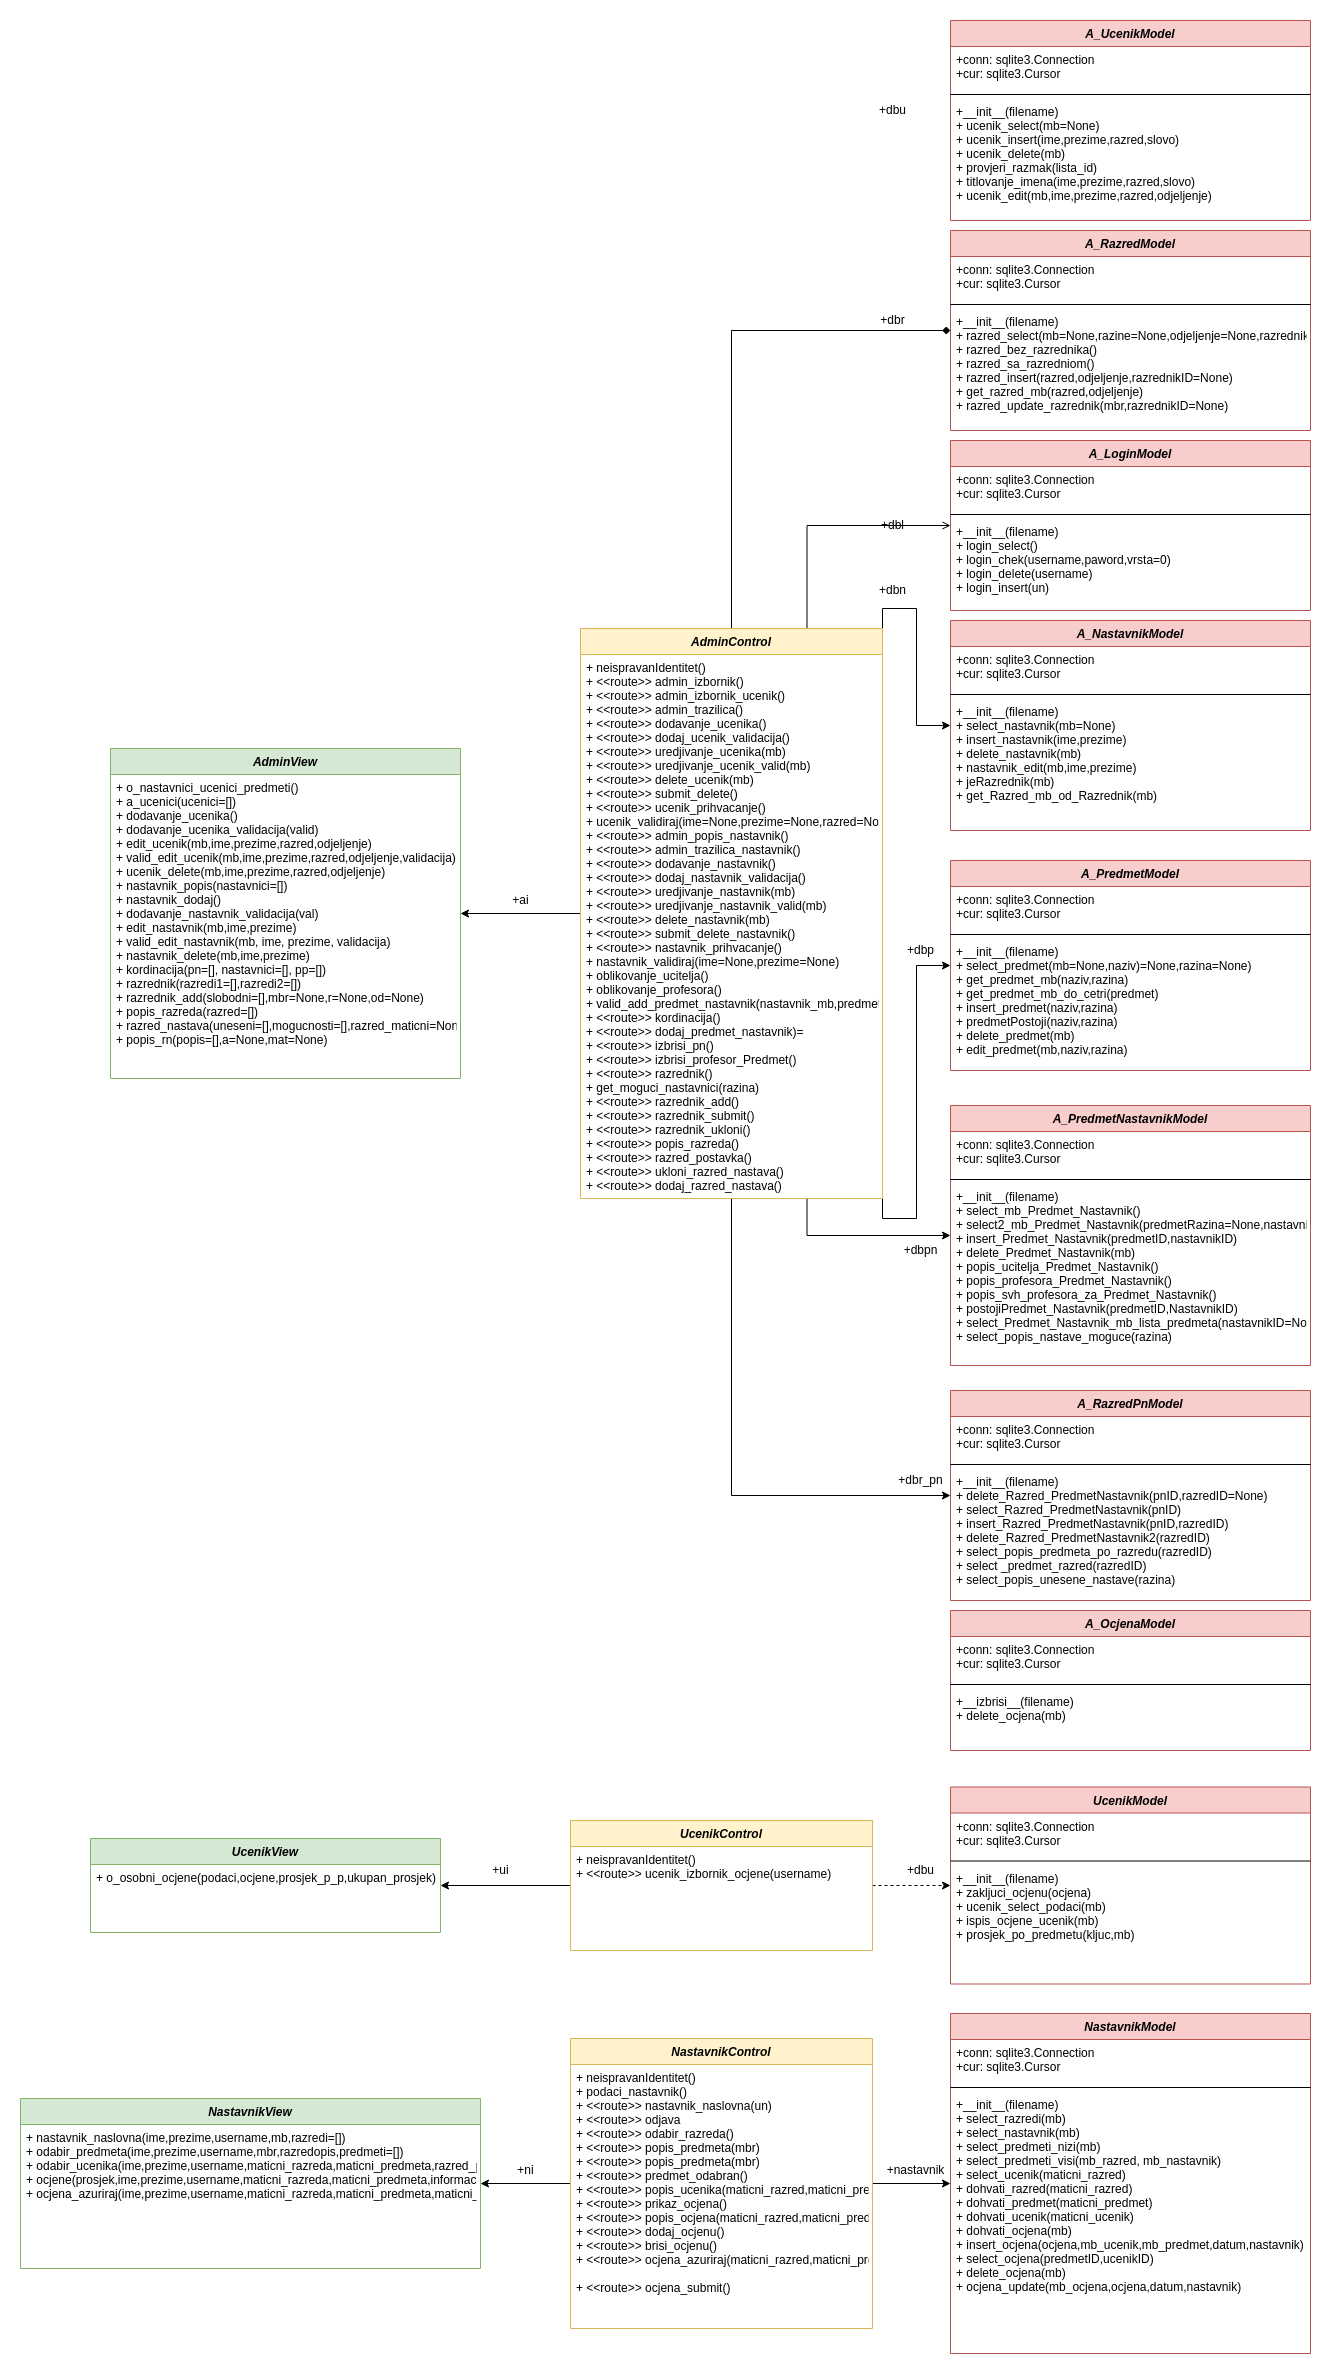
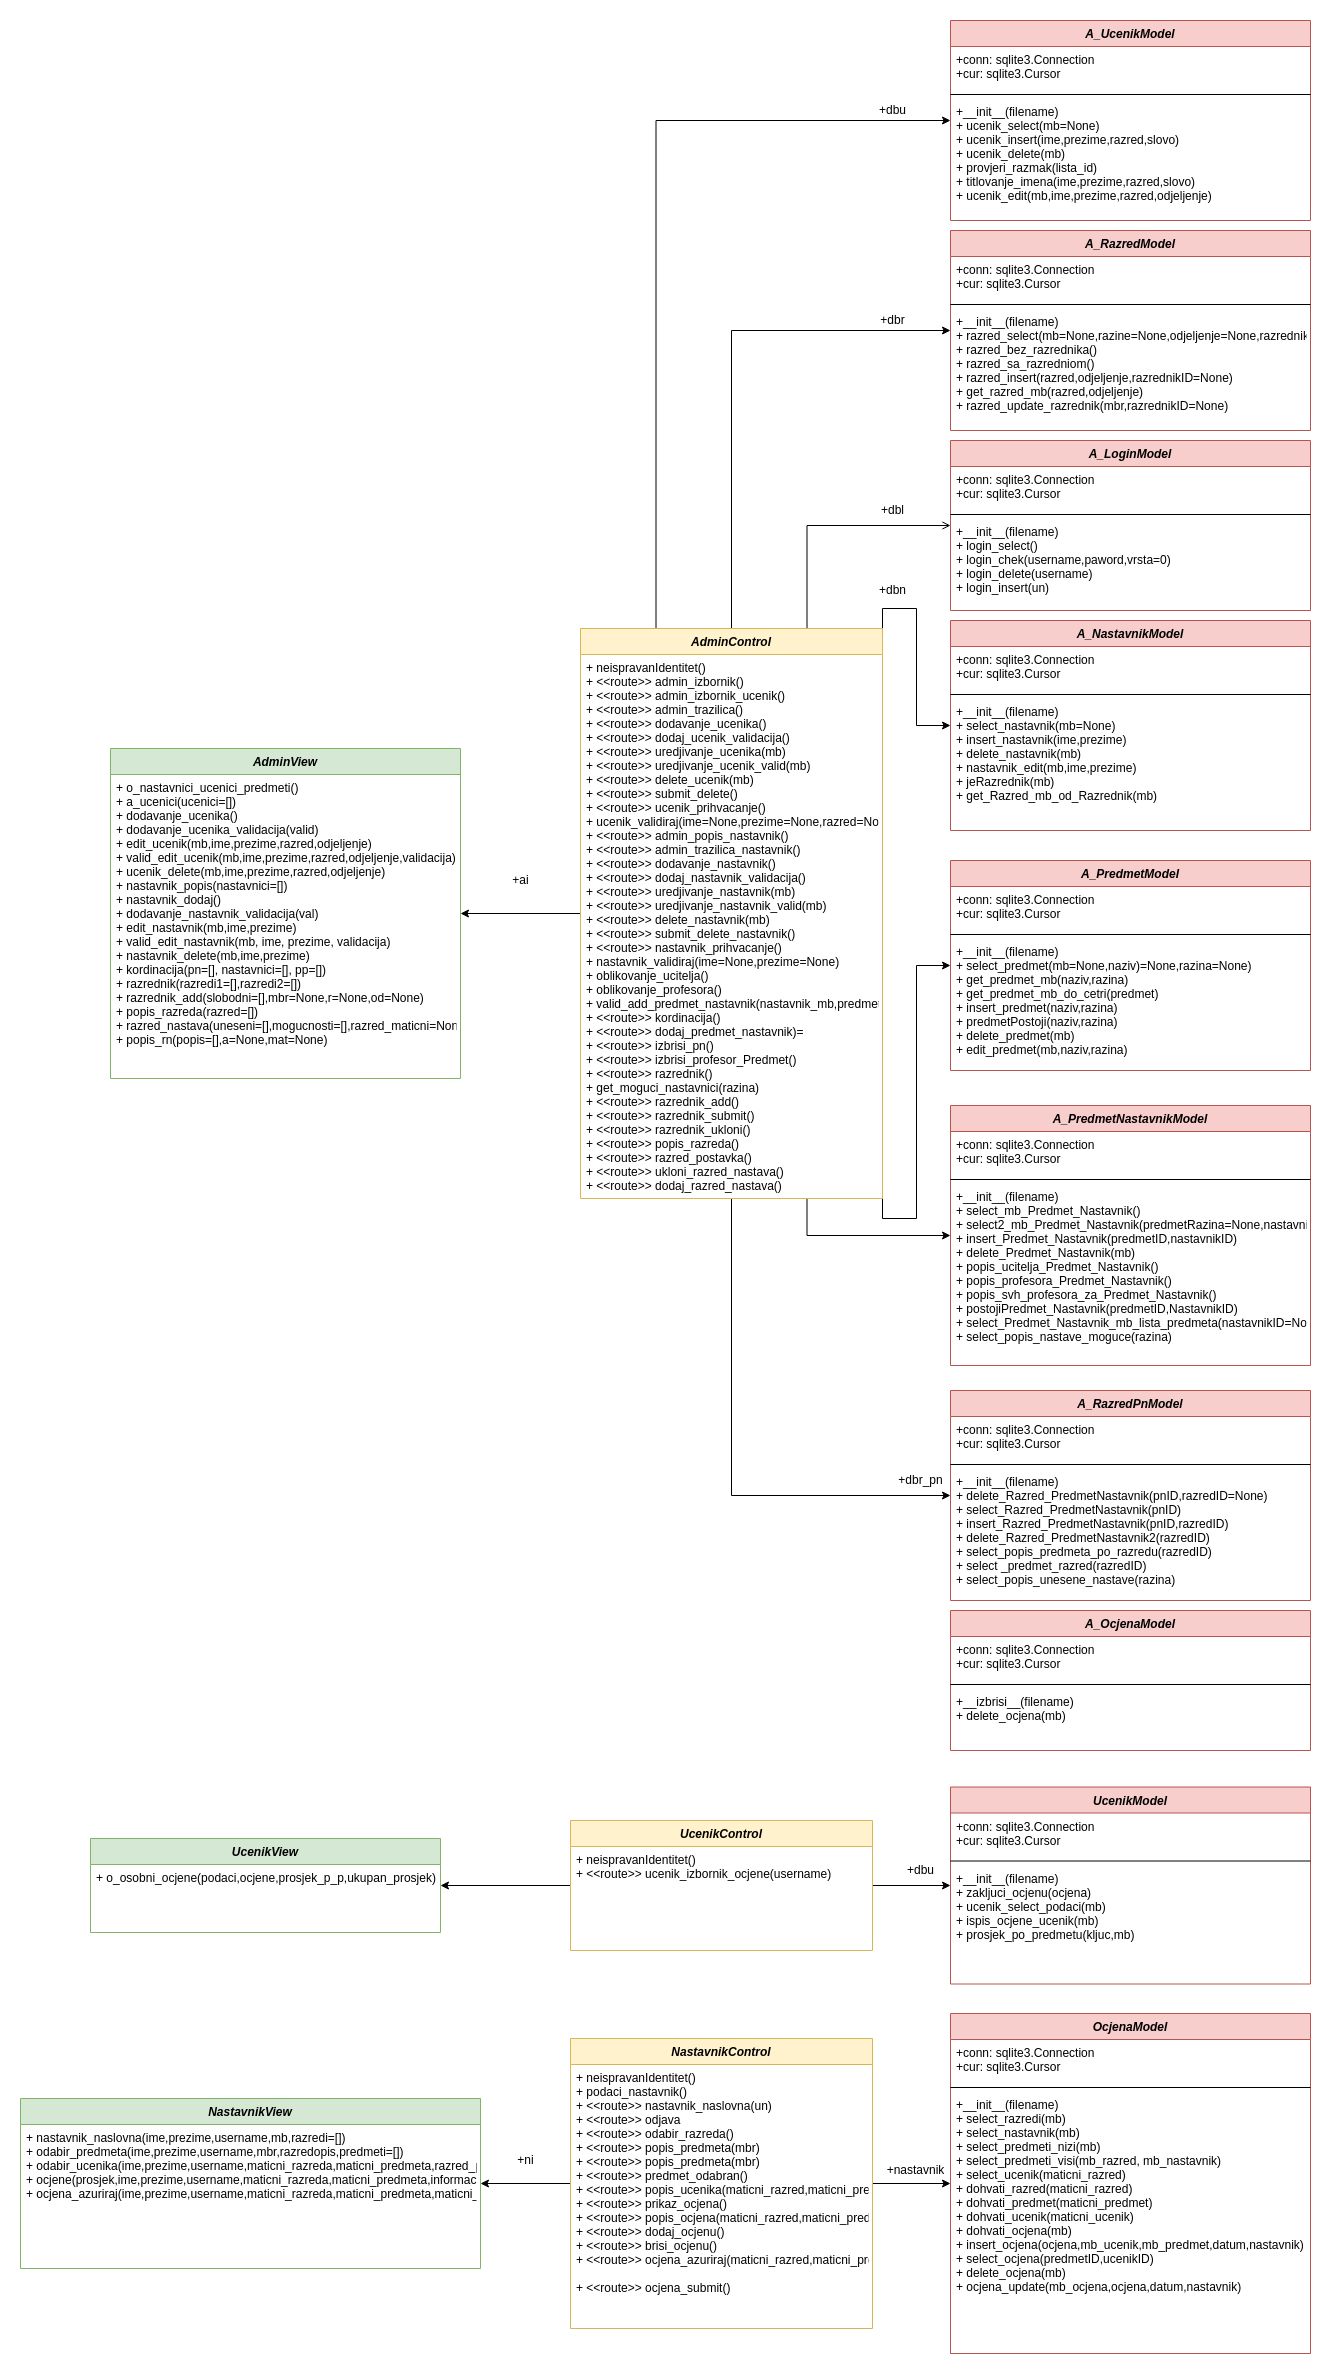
edge "AdminControl" -> "A_UcenikModel": added
edge "AdminControl" -> "A_RazredModel": arrowhead diamond -> classic
node "+dbl": moved (893, 526) -> (893, 511)
node "+ai": moved (521, 901) -> (521, 881)
node "+dbp": removed
node "+dbpn": removed
node "+ui": removed
edge "UcenikControl" -> "UcenikModel": style dashed -> solid
node "NastavnikModel": label "NastavnikModel" -> "OcjenaModel"
node "+ni": moved (526, 2171) -> (526, 2161)
